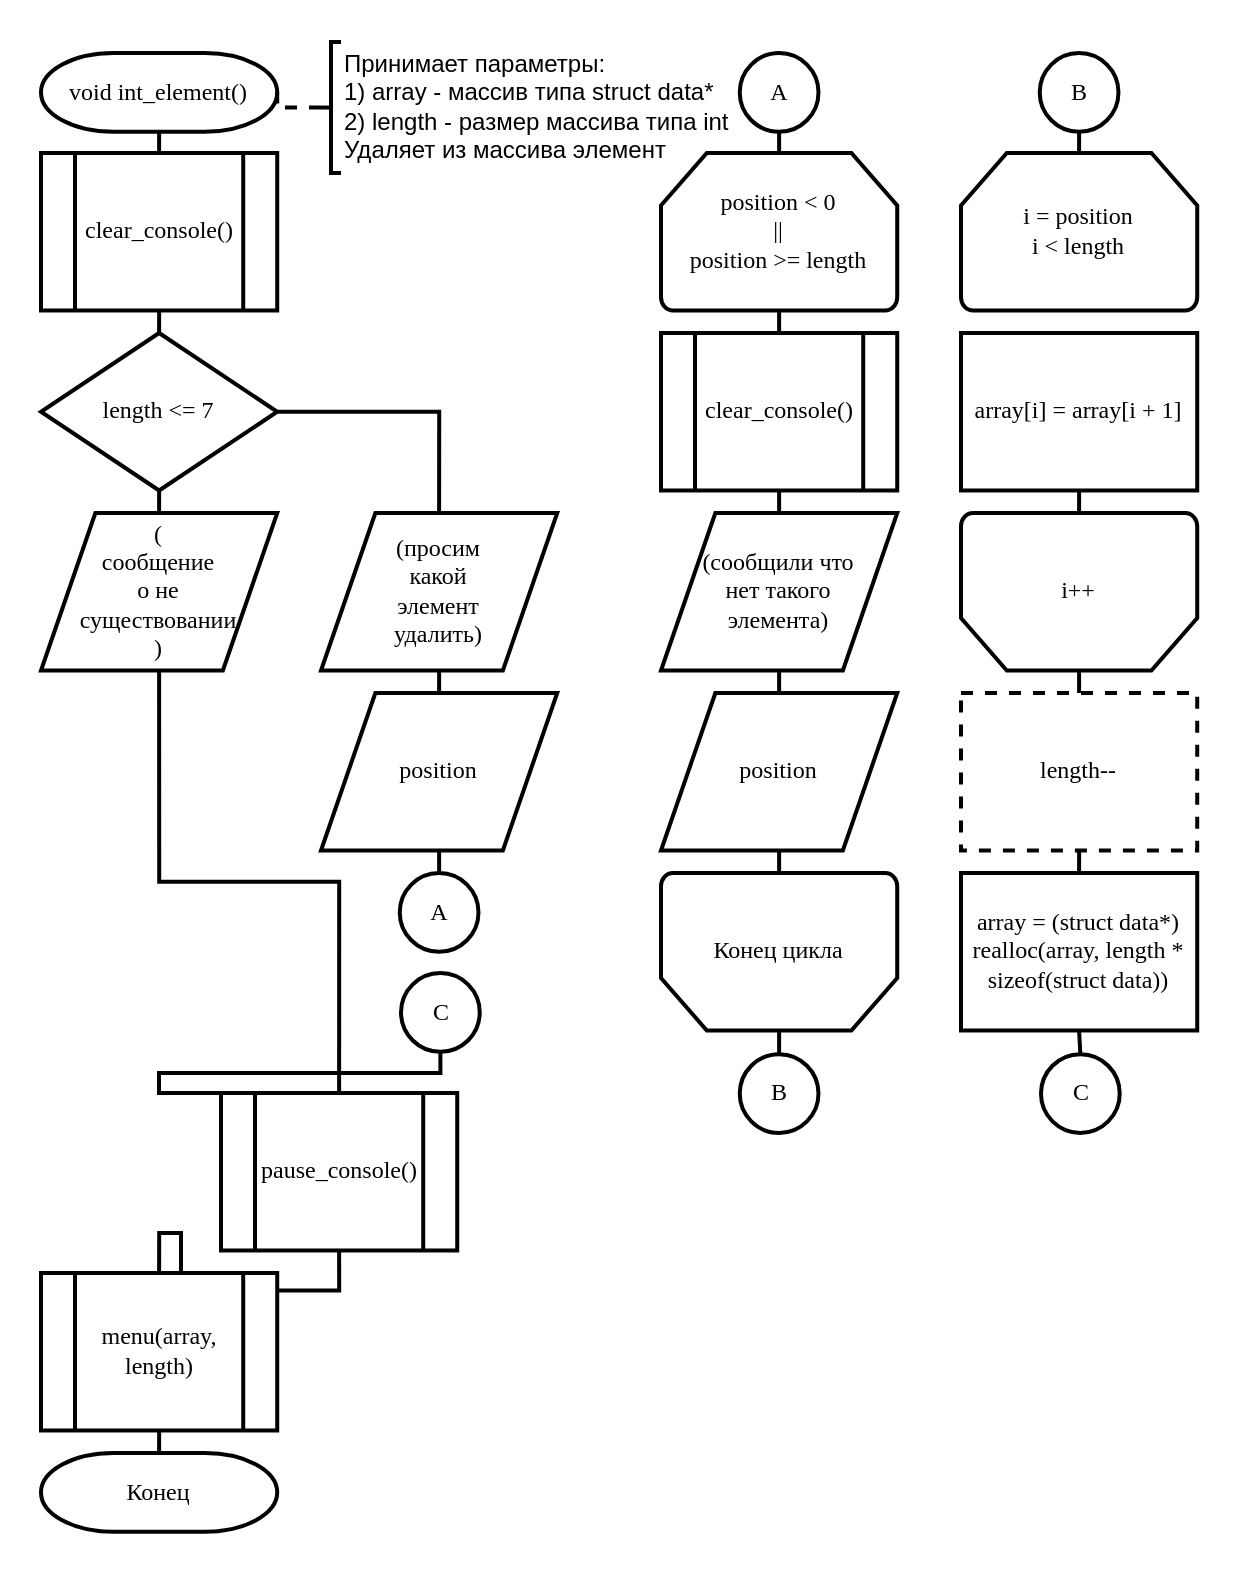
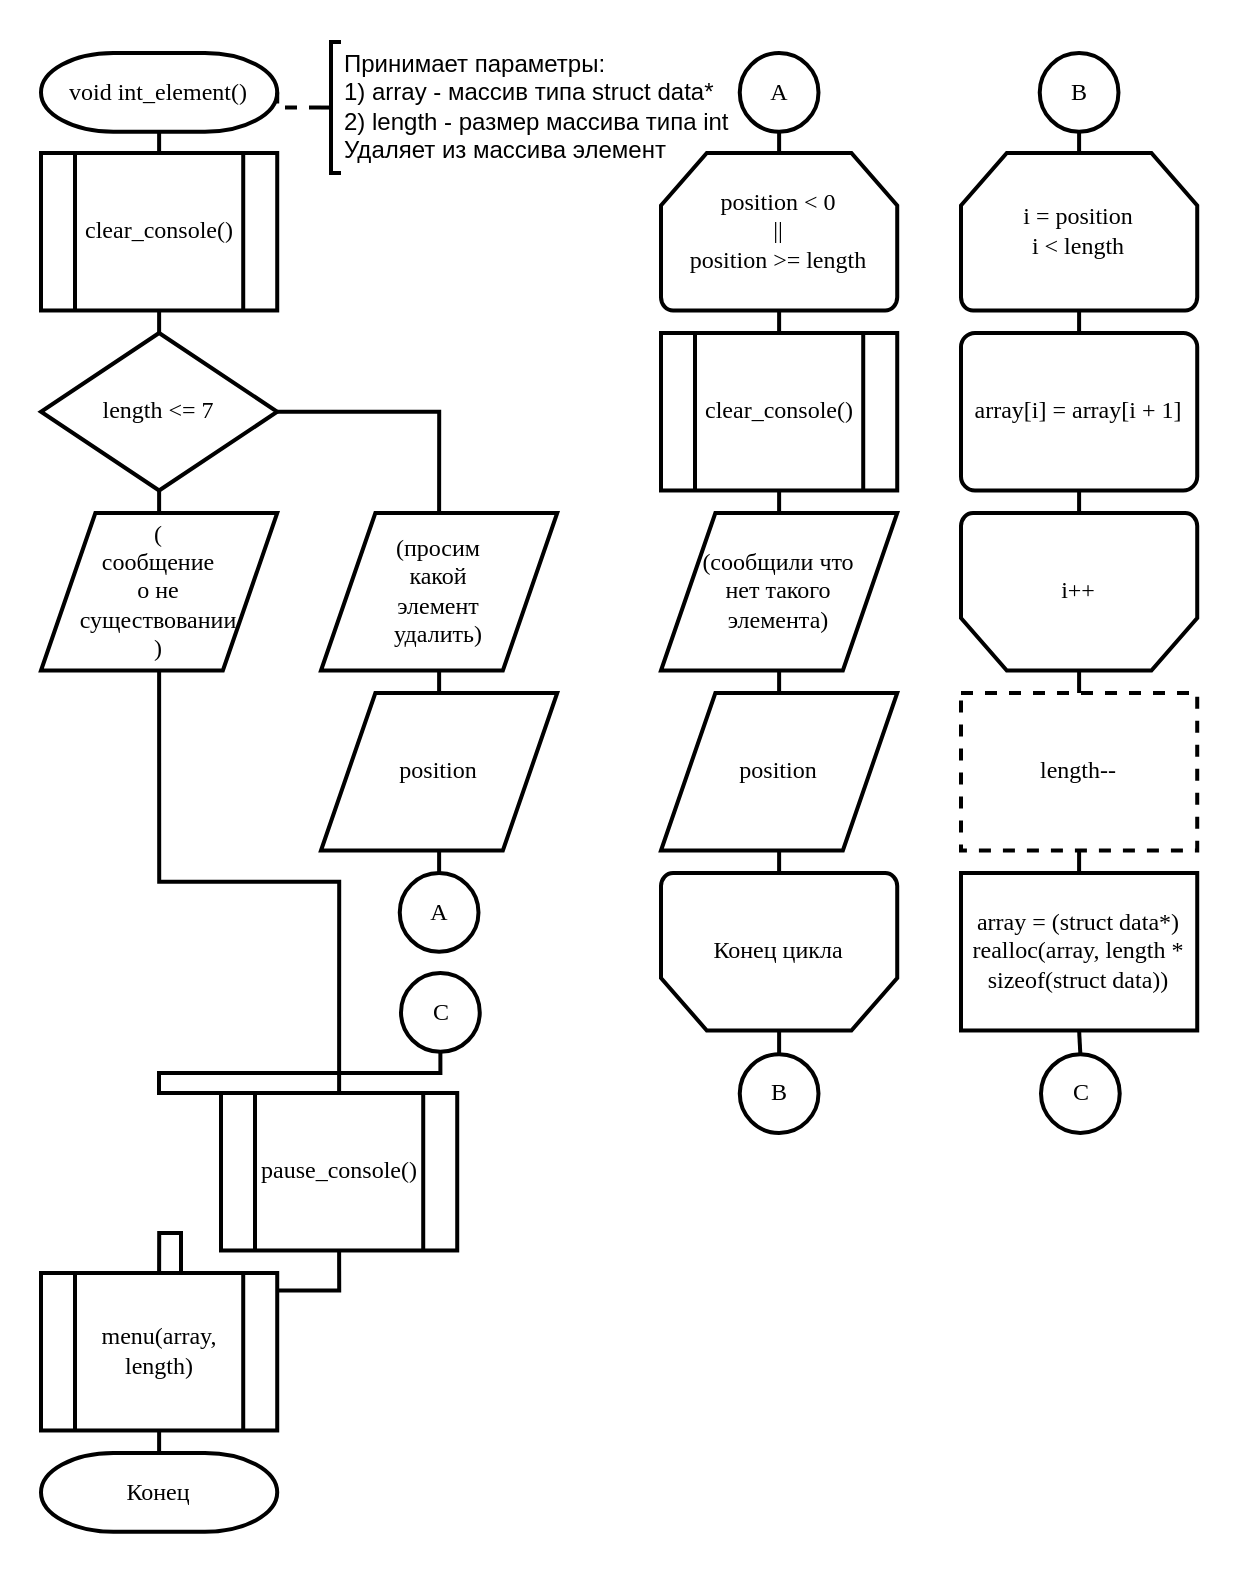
edge "i = position i < length" -- "array[i] = array[i + 1]": added
node "array[i] = array[i + 1]": shape rectangle -> rounded rectangle
